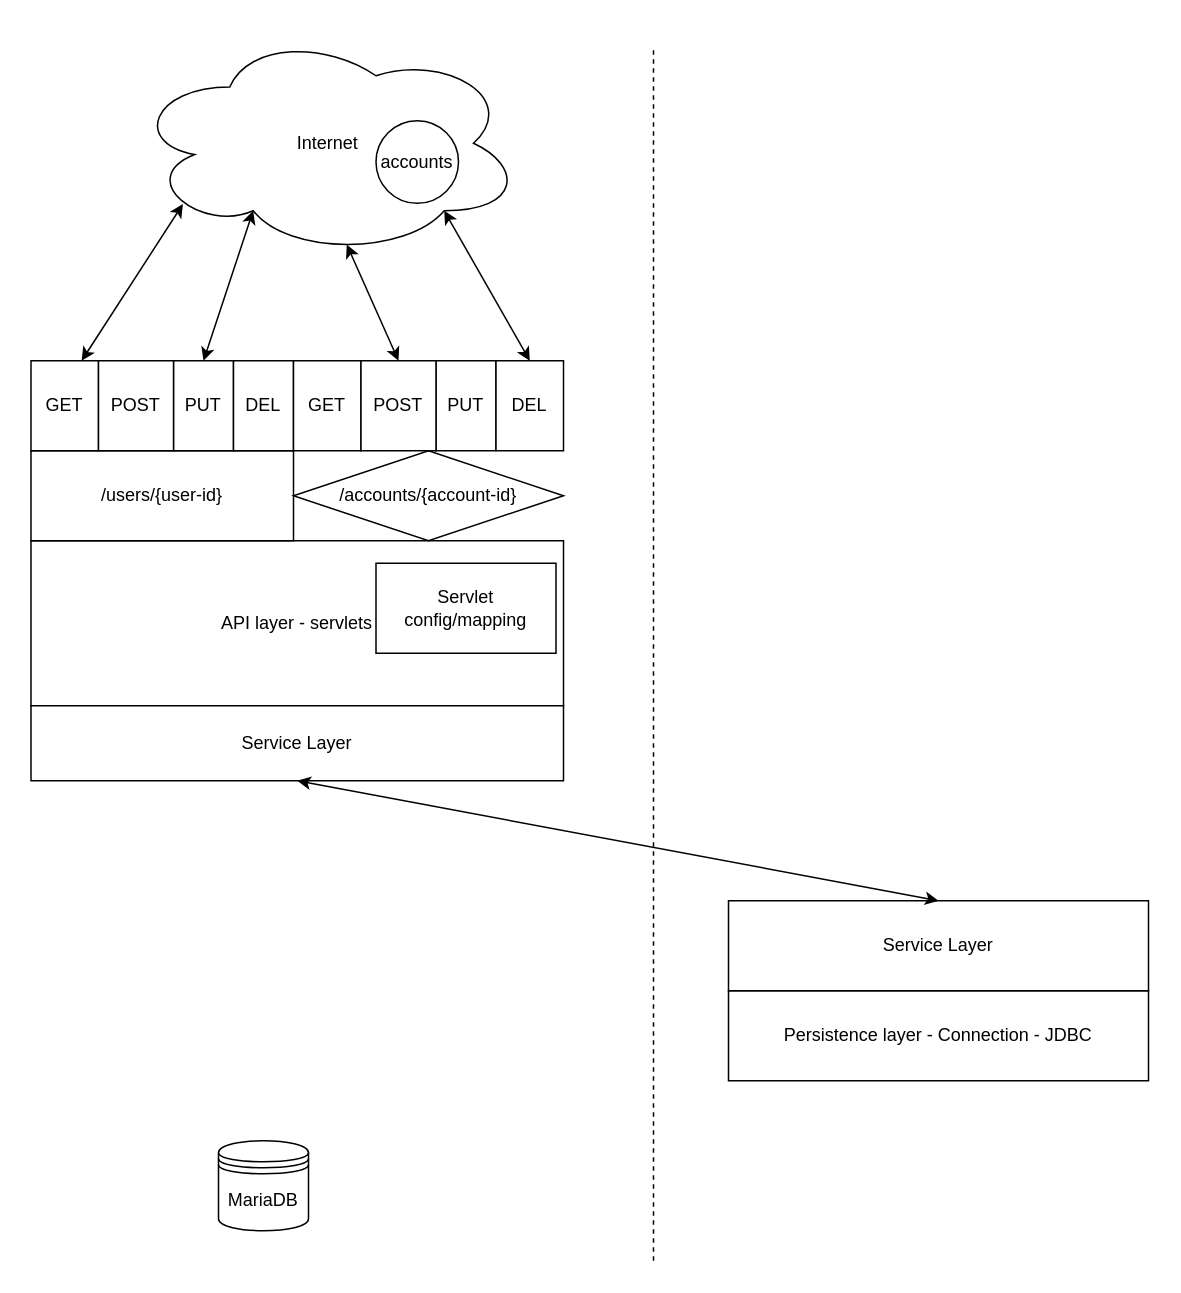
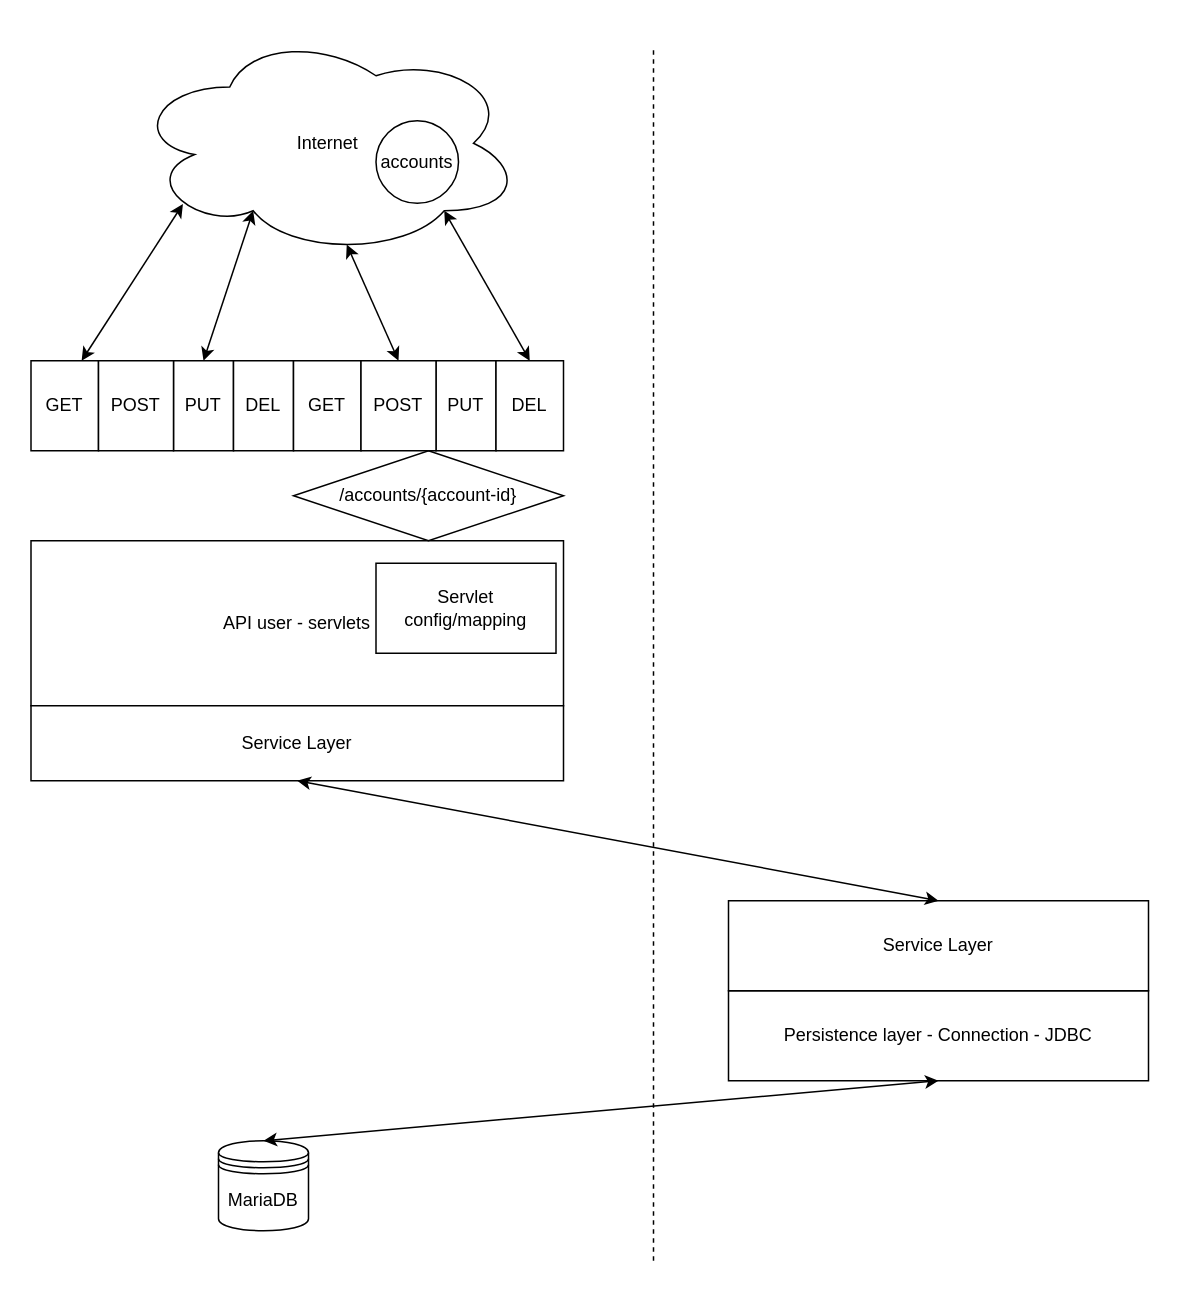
node "/users/{user-id}": removed
node "API layer - servlets": label "API layer - servlets" -> "API user - servlets"
edge "Persistence layer - Connection - JDBC" -- "MariaDB": added
